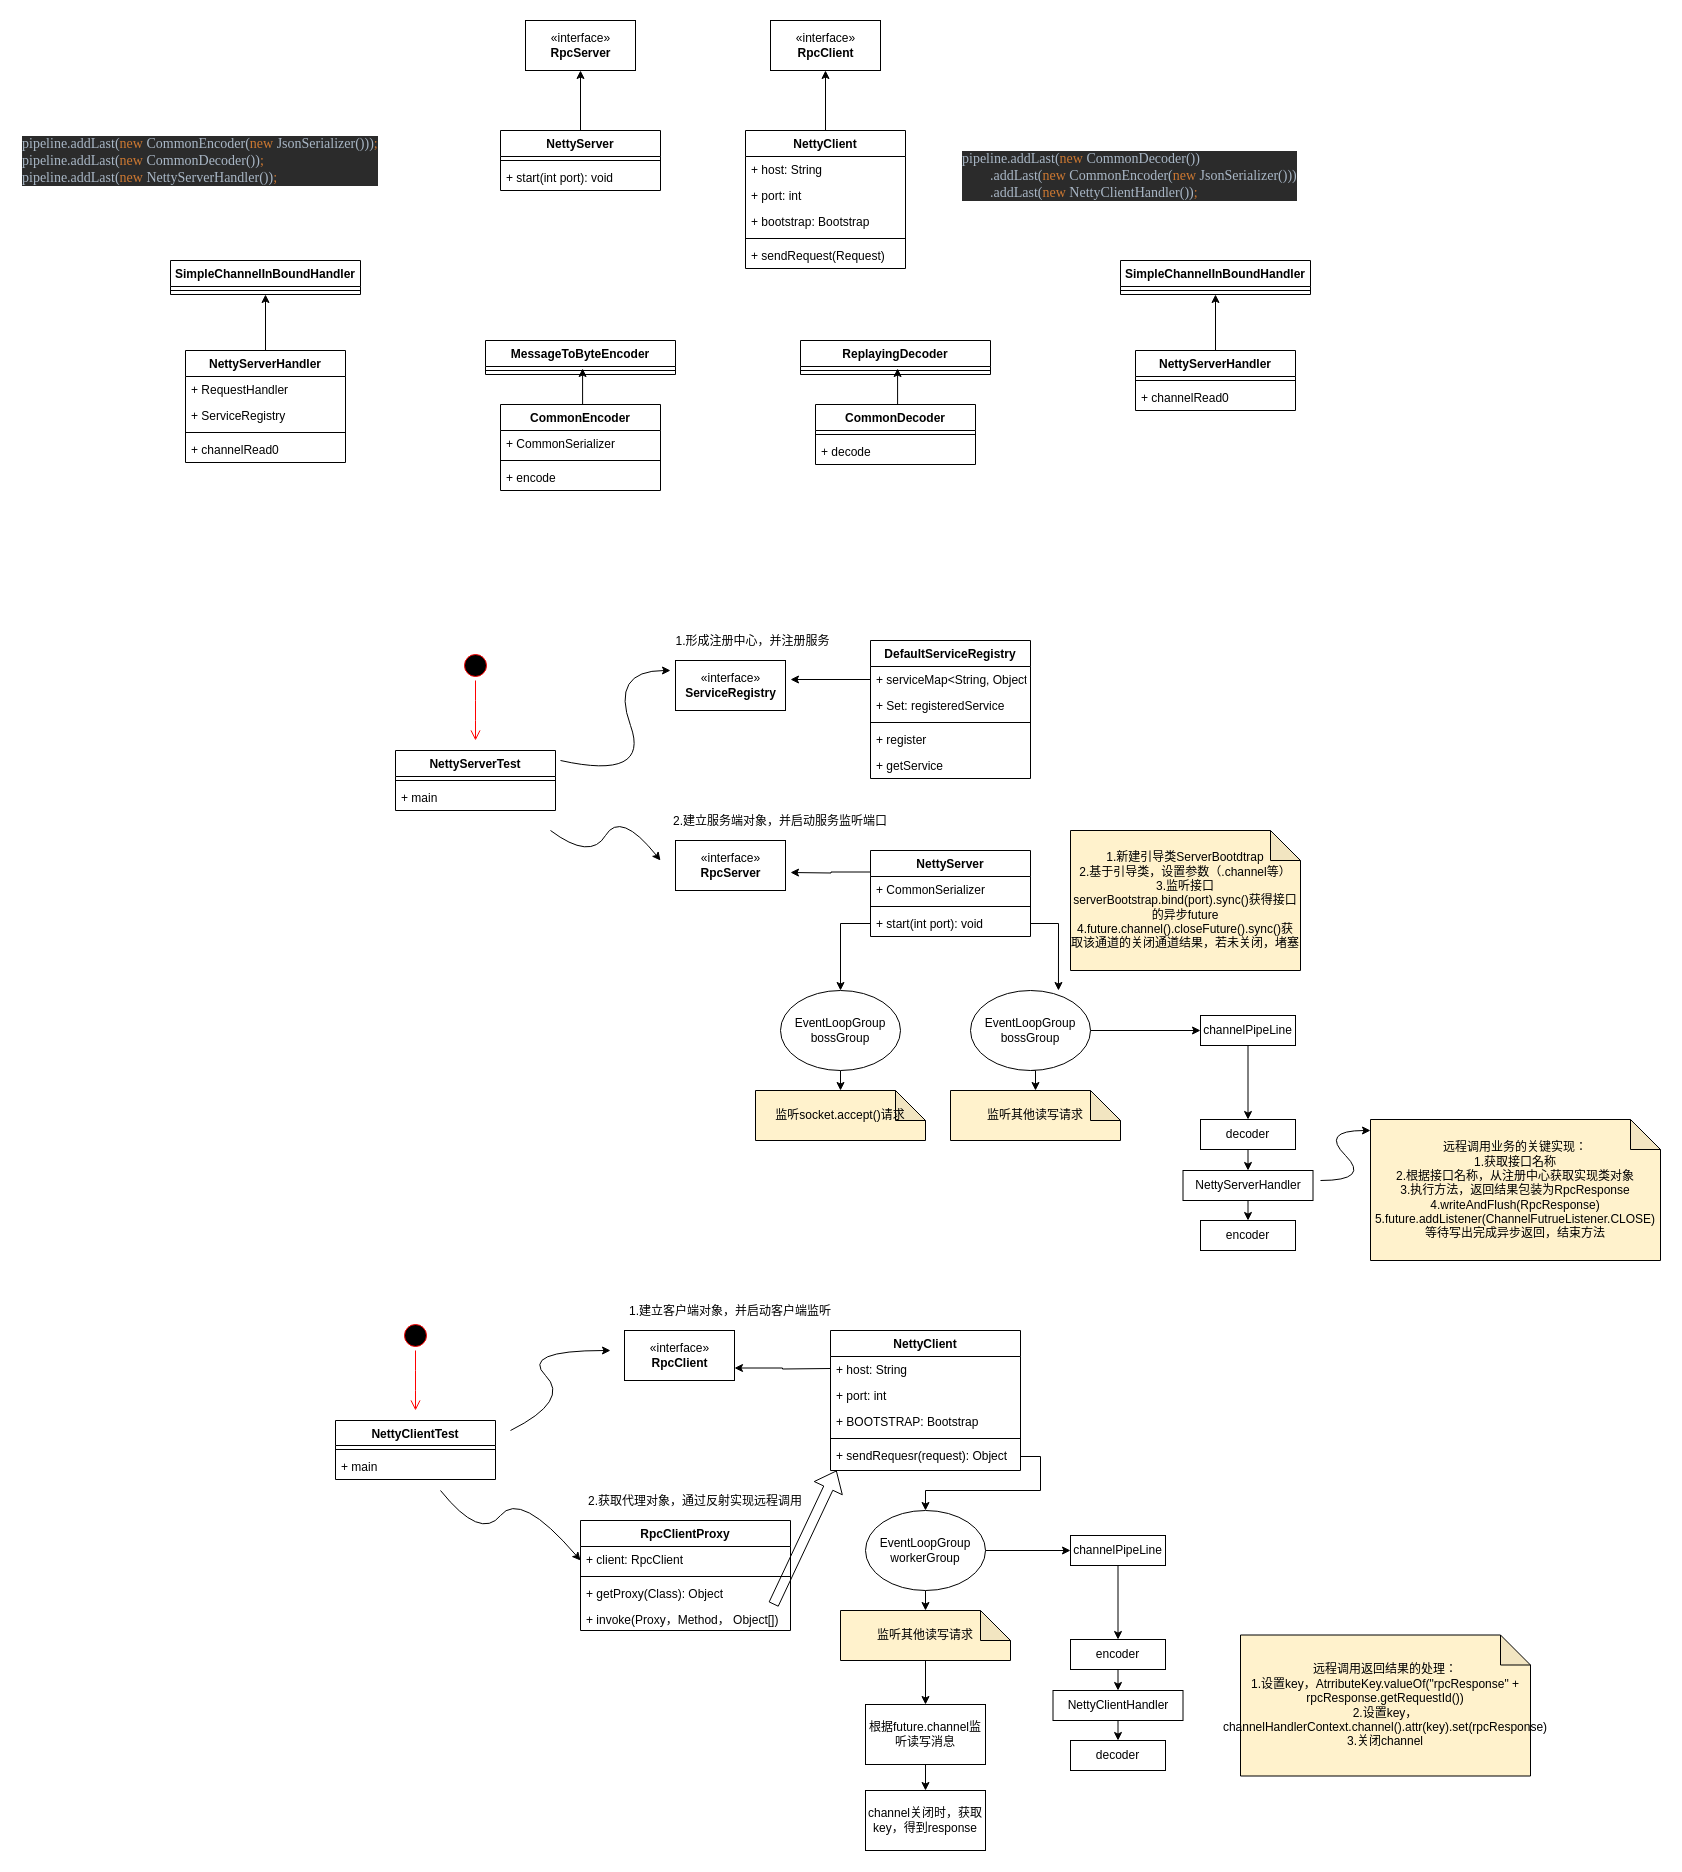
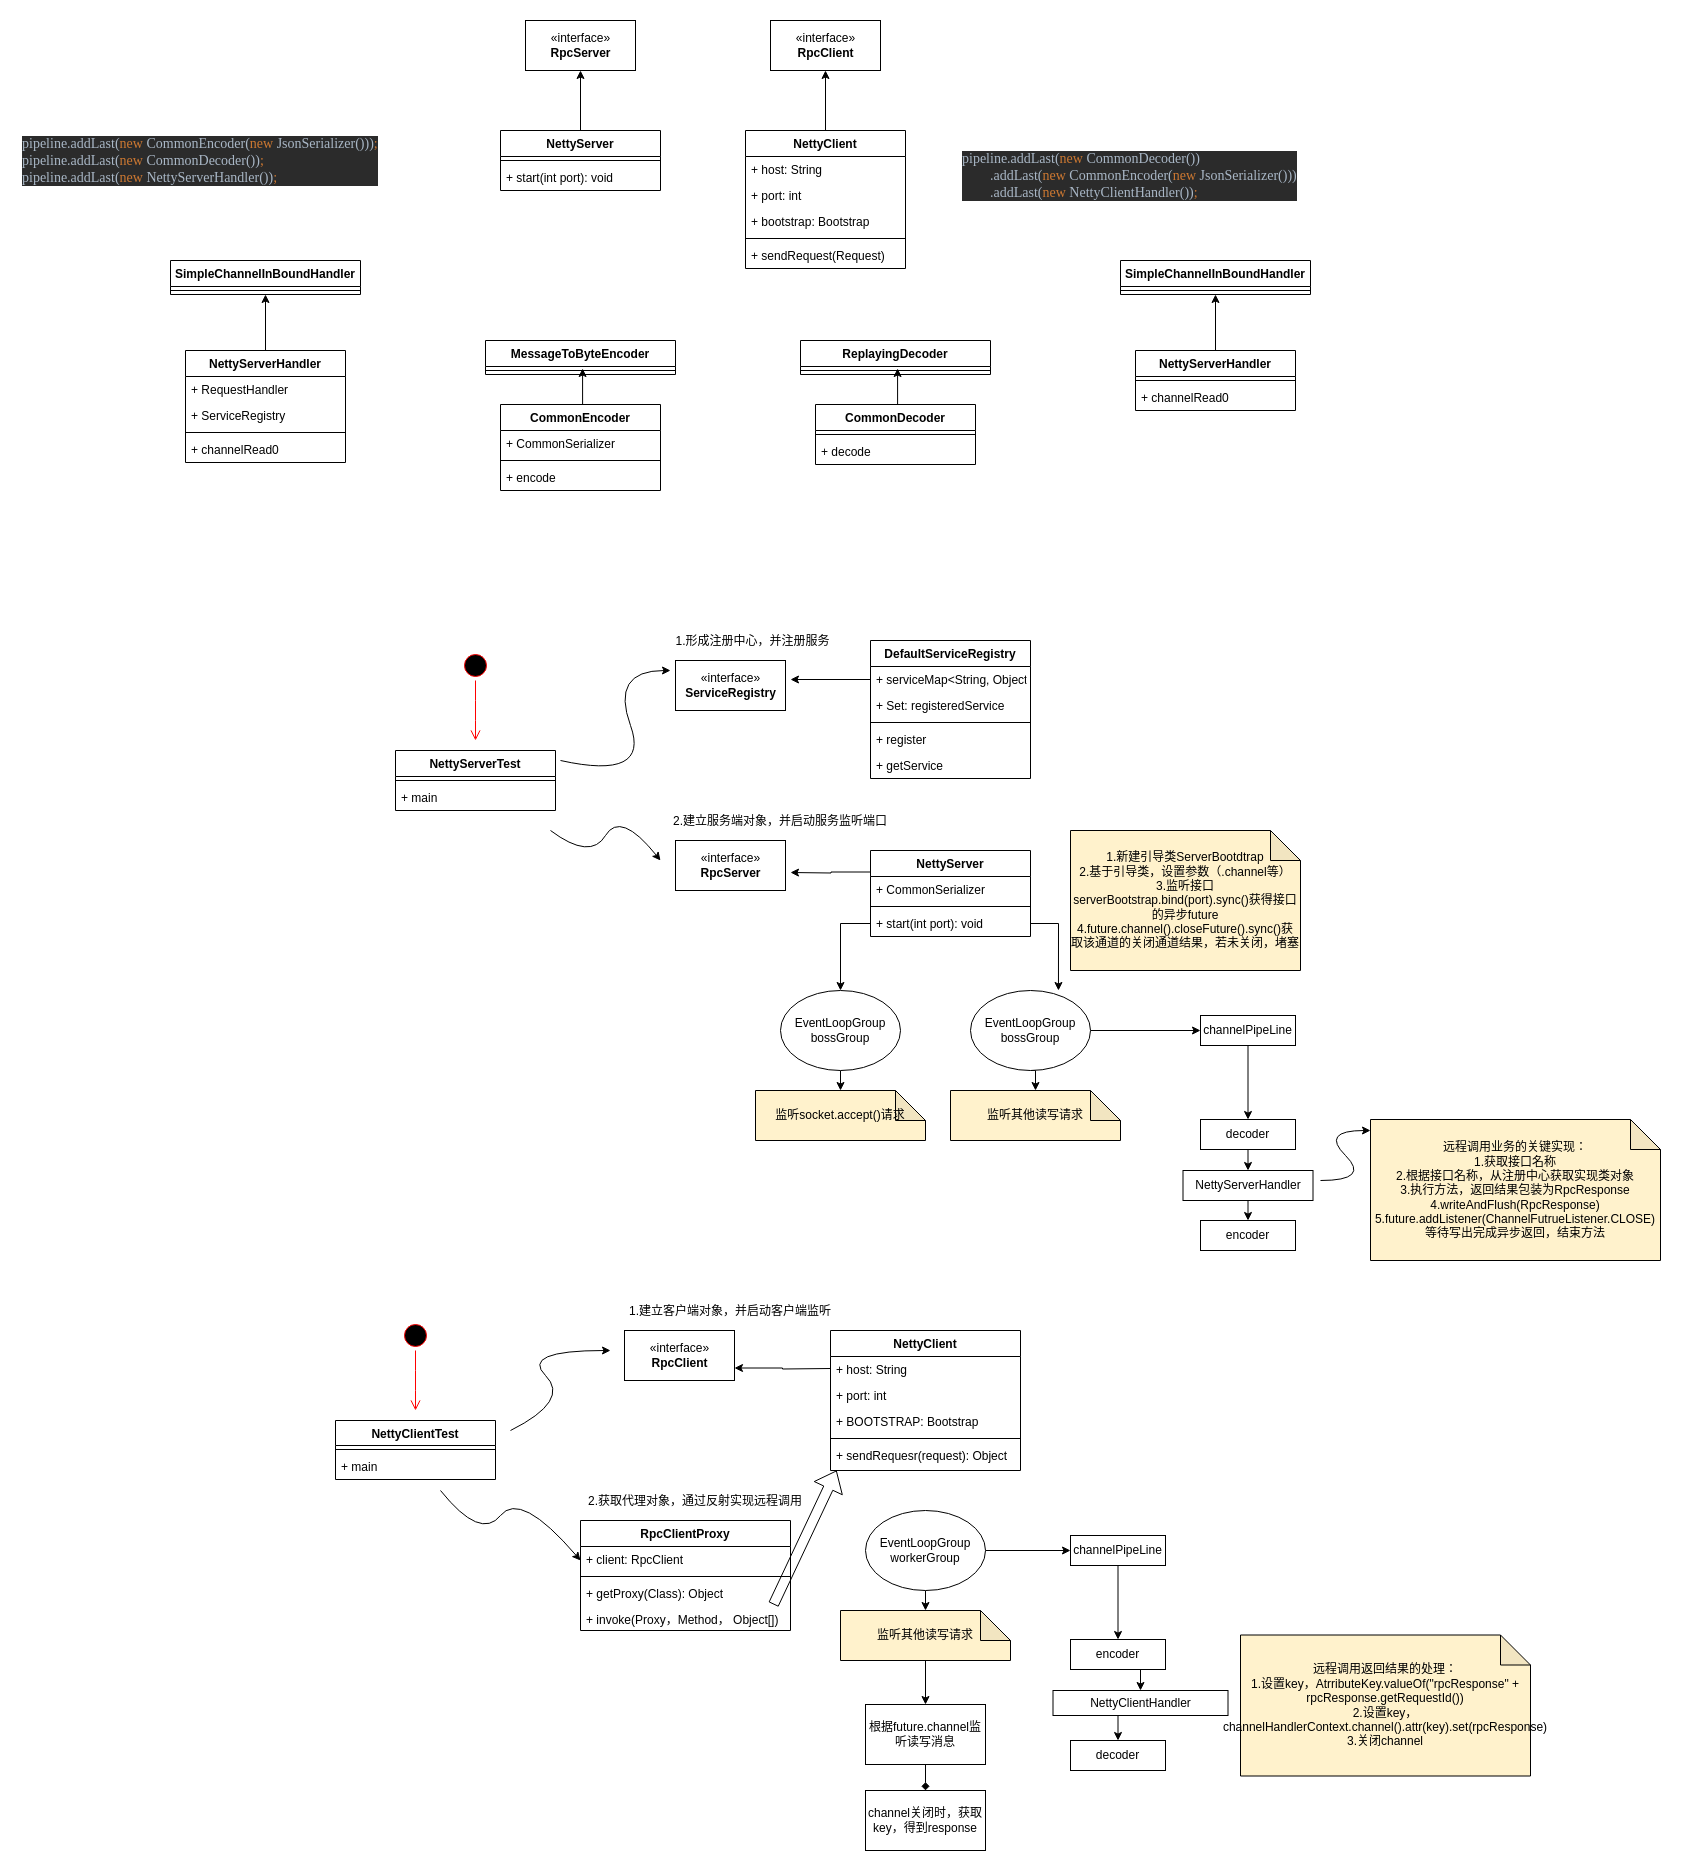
edge "+ sendRequesr(request): Object" -> "EventLoopGroup workerGroup": removed
node "NettyClientHandler": size 130x30 -> 175x25
edge "根据future.channel监听读写消息" -> "channel关闭时，获取key，得到response": arrowhead classic -> diamond
